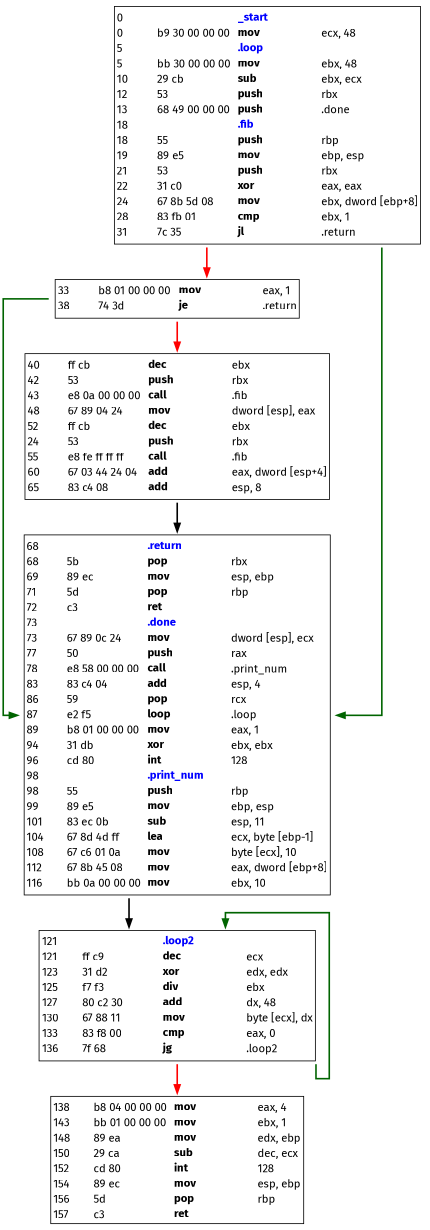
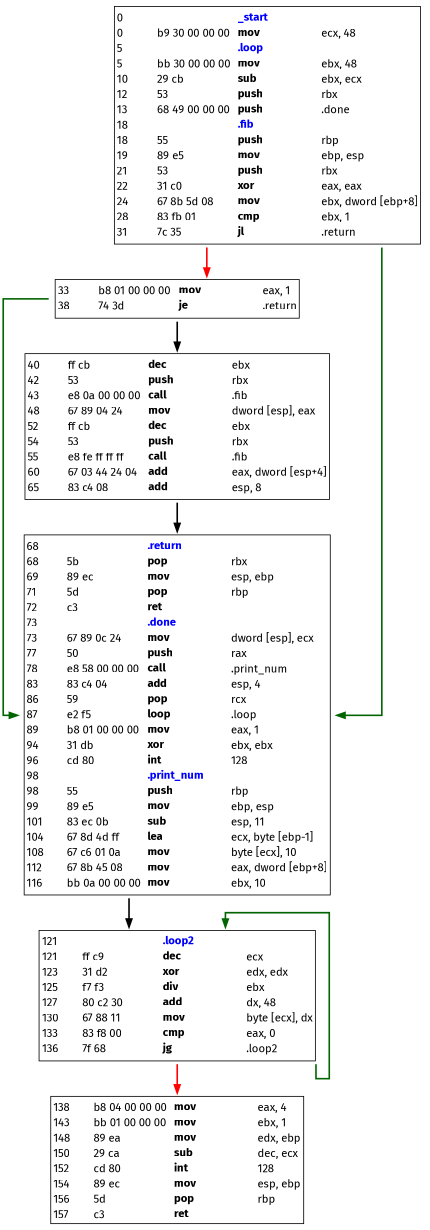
edge "33" -> "40": color red -> black
node "40": text "24" -> "54"
